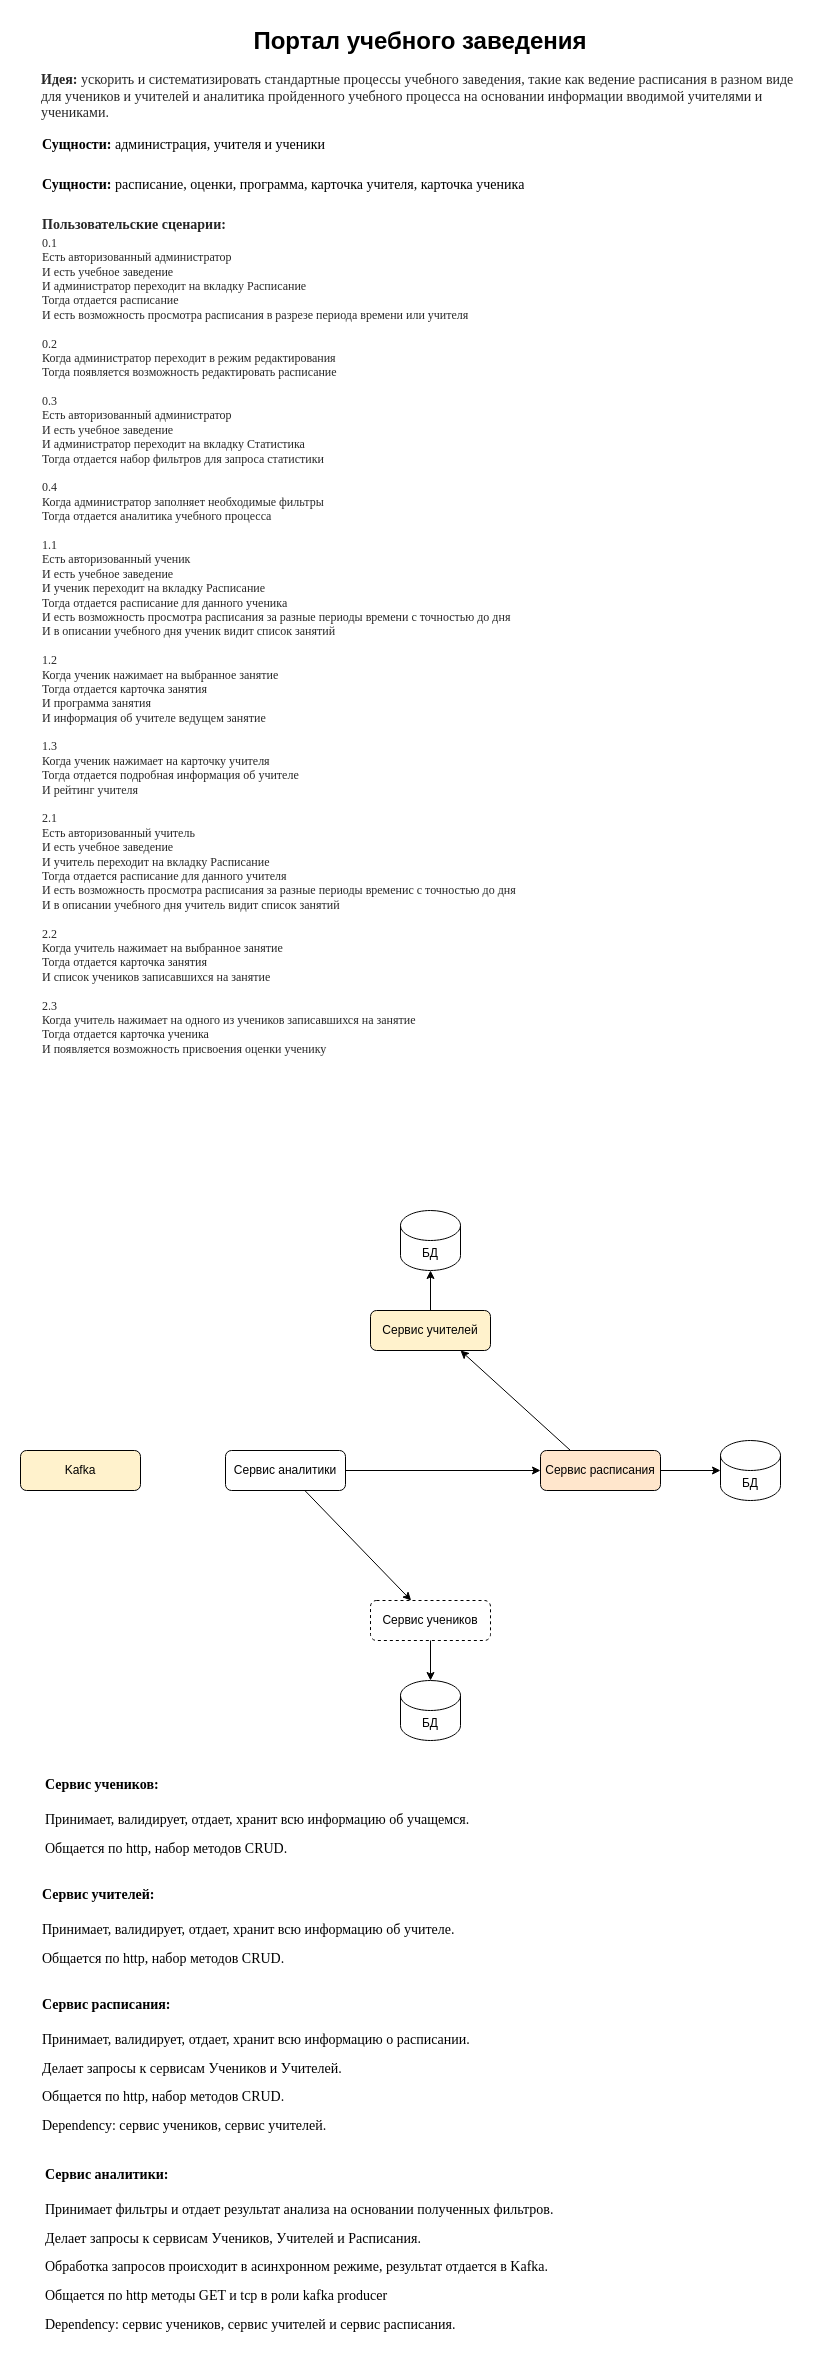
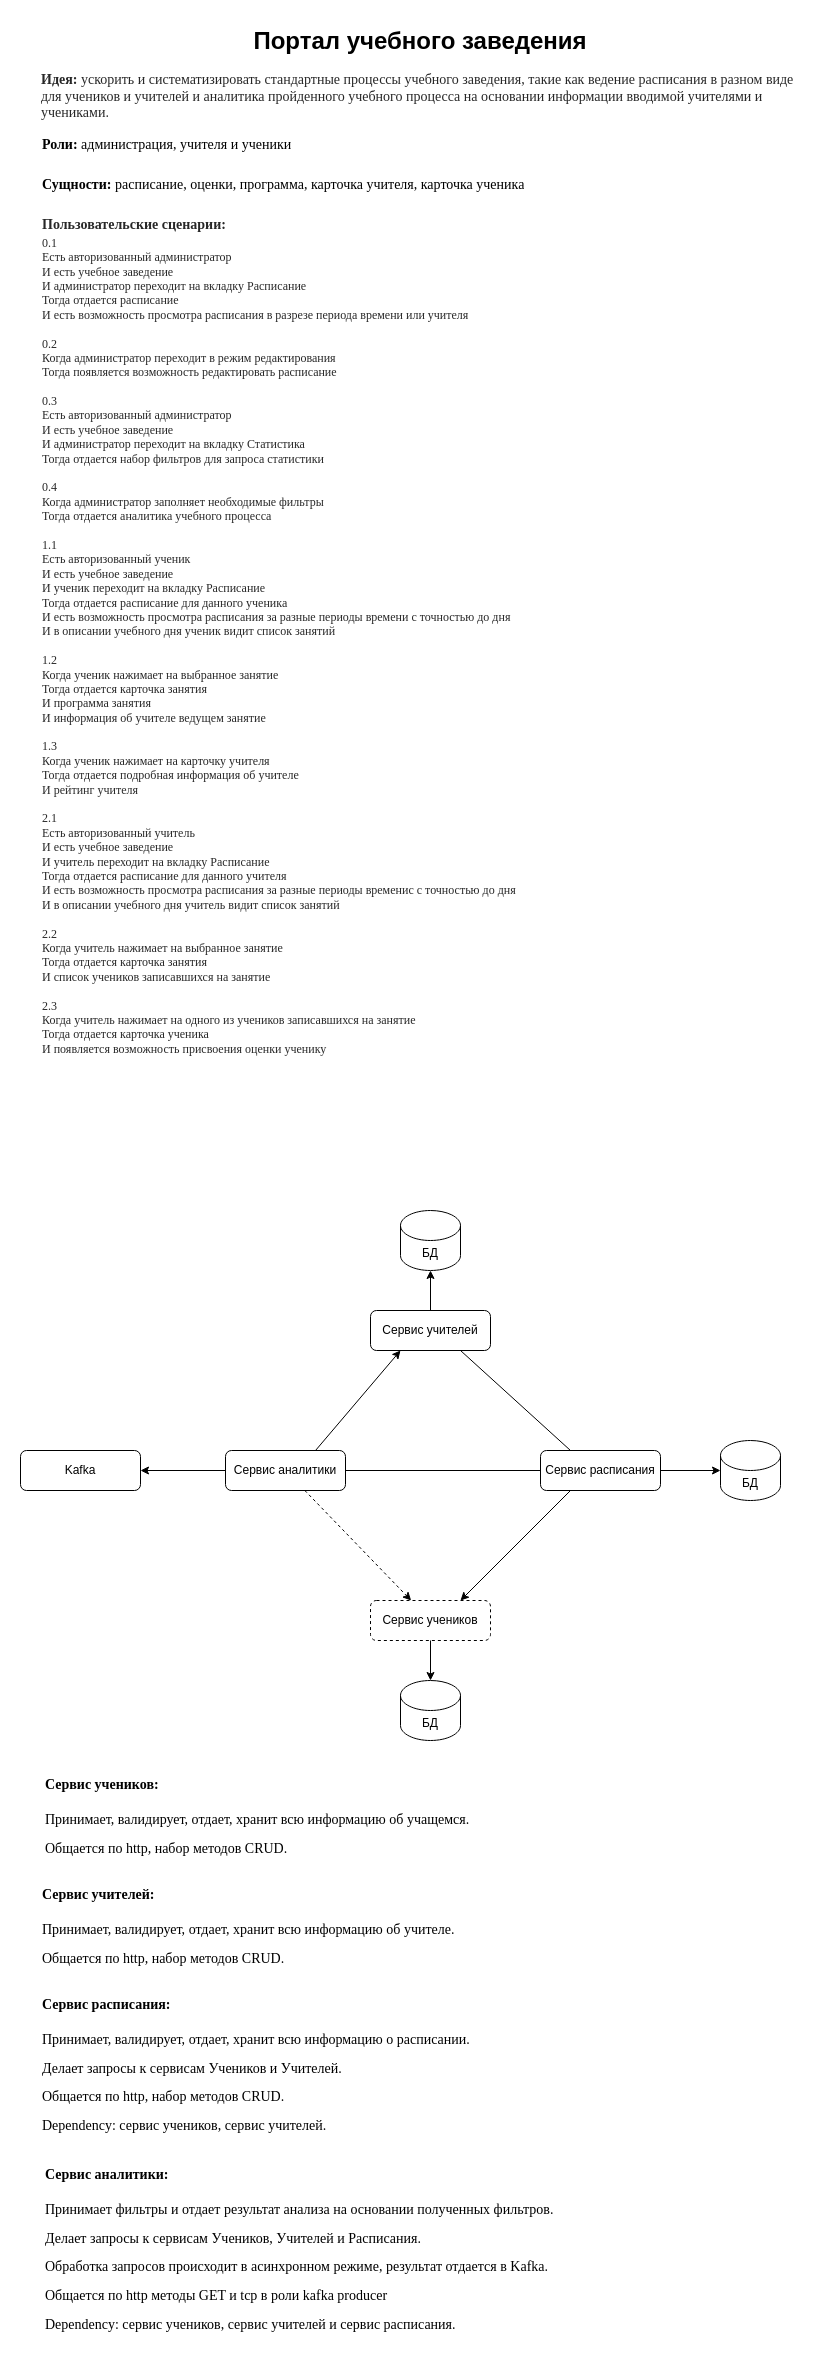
node "Сущности: администрация, учителя и ученики": label "Сущности: администрация, учителя и ученики" -> "Роли: администрация, учителя и ученики"
node "Сервис учителей": fillcolor #fff2cc -> #ffffff
edge "Сервис расписания" -> "Сервис учителей": arrowhead classic -> none
edge "Сервис аналитики" -> "Сервис учителей": added
node "Kafka": fillcolor #fff2cc -> #ffffff
edge "Сервис аналитики" -> "Kafka": added
edge "Сервис аналитики" -> "Сервис расписания": arrowhead classic -> none
node "Сервис расписания": fillcolor #ffe6cc -> #ffffff
edge "Сервис аналитики" -> "Сервис учеников": style solid -> dashed
edge "Сервис расписания" -> "Сервис учеников": added
